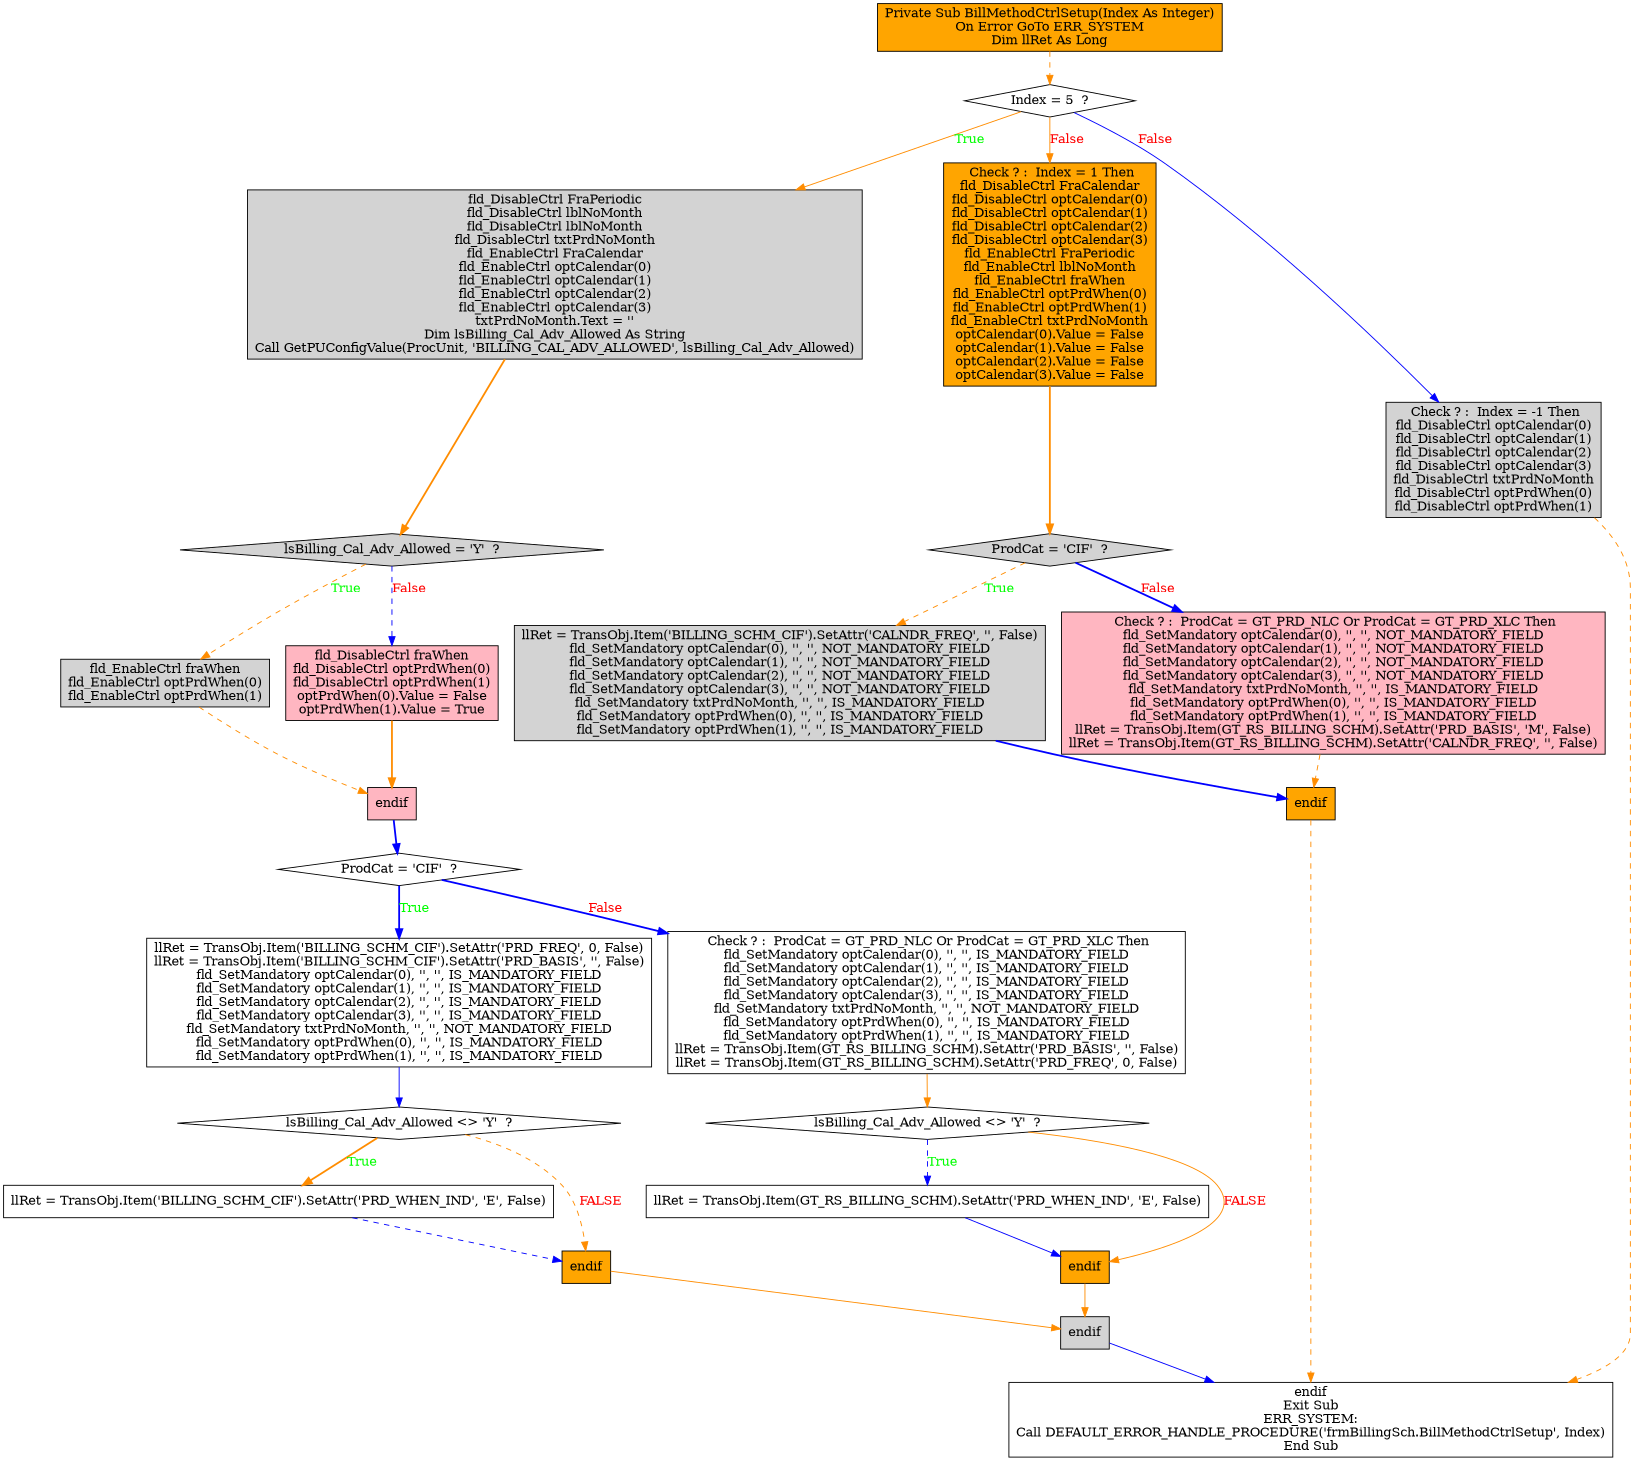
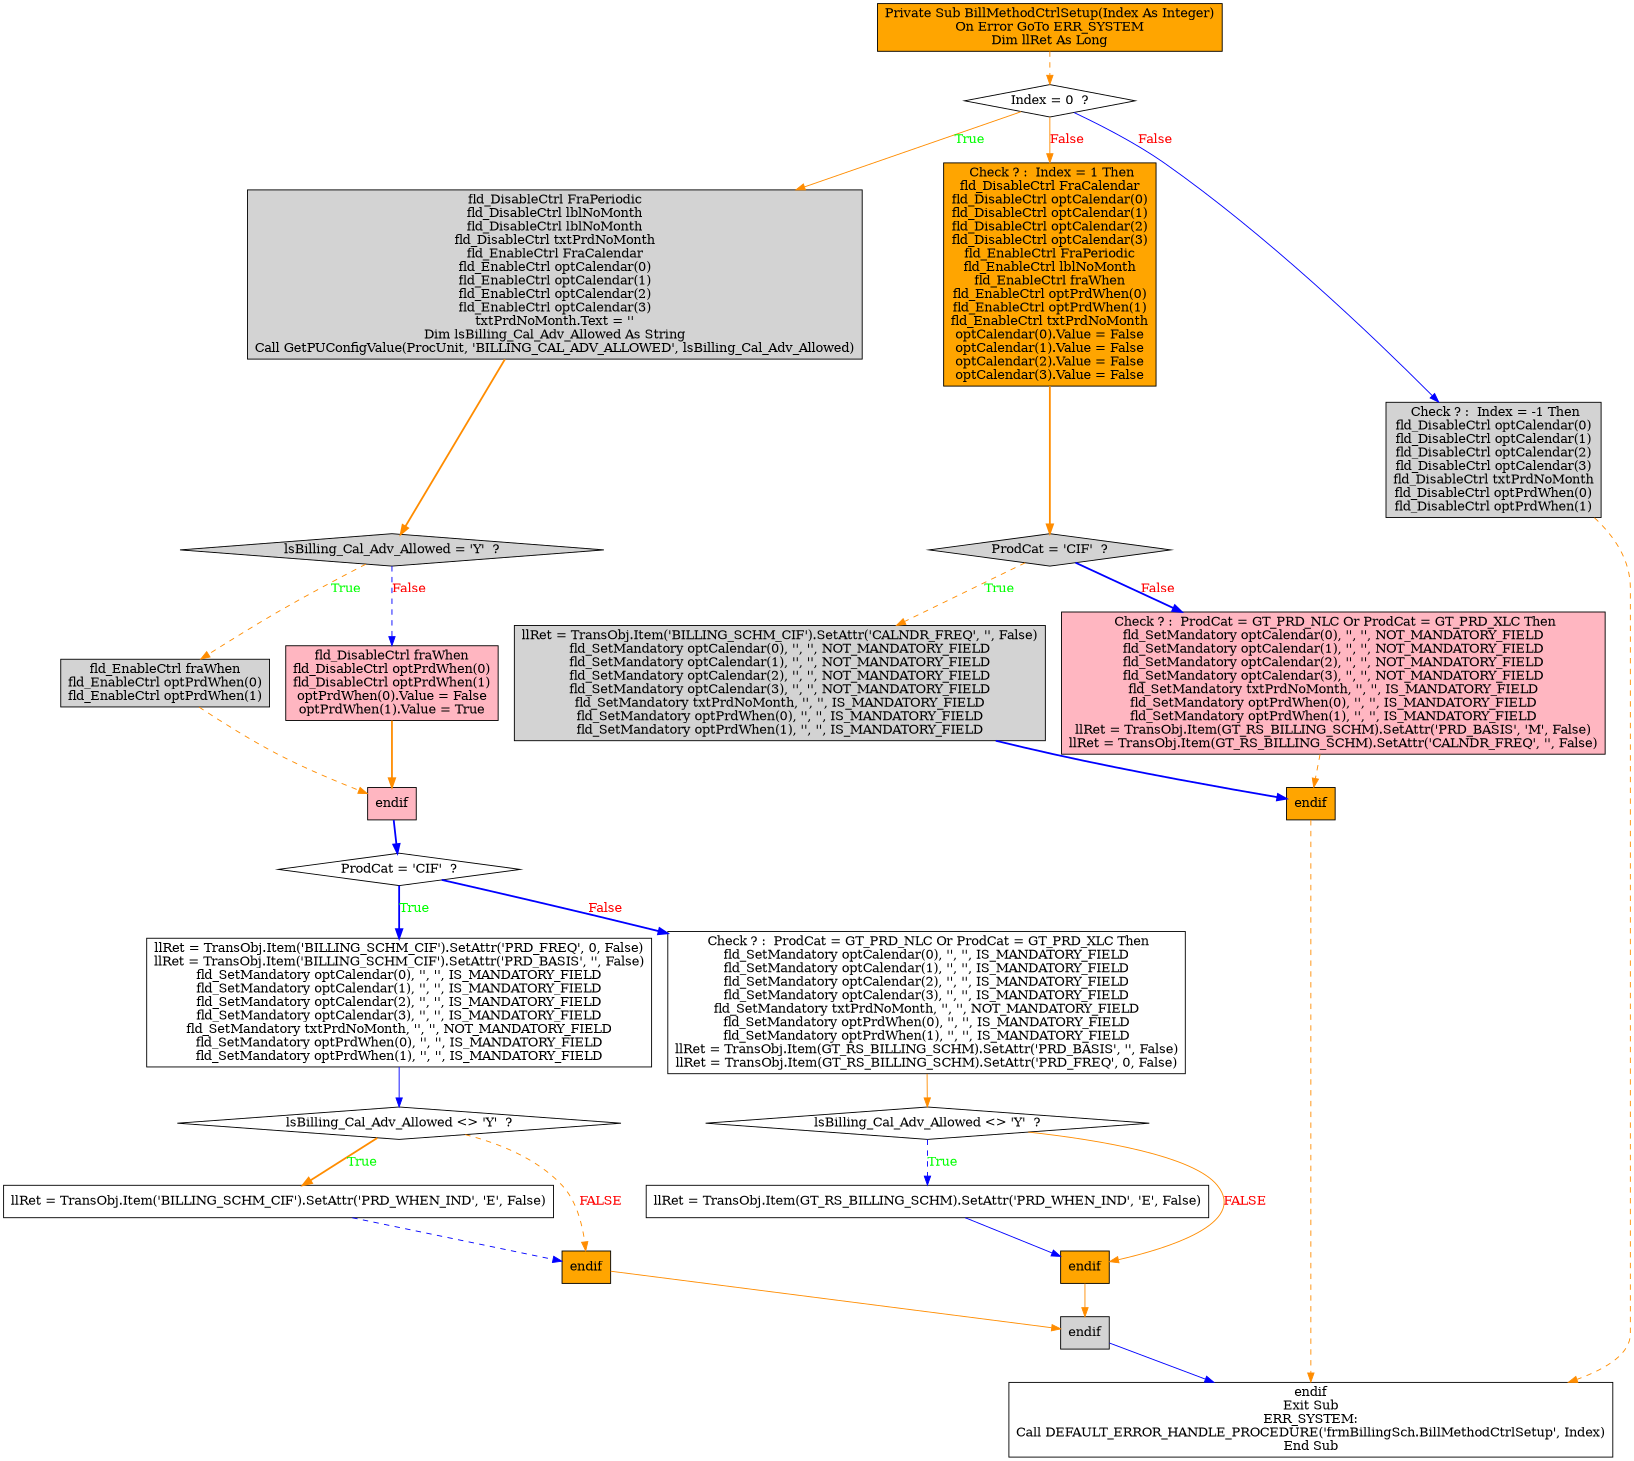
node "Index = 5  ?": label "Index = 5  ?" -> "Index = 0  ?"
